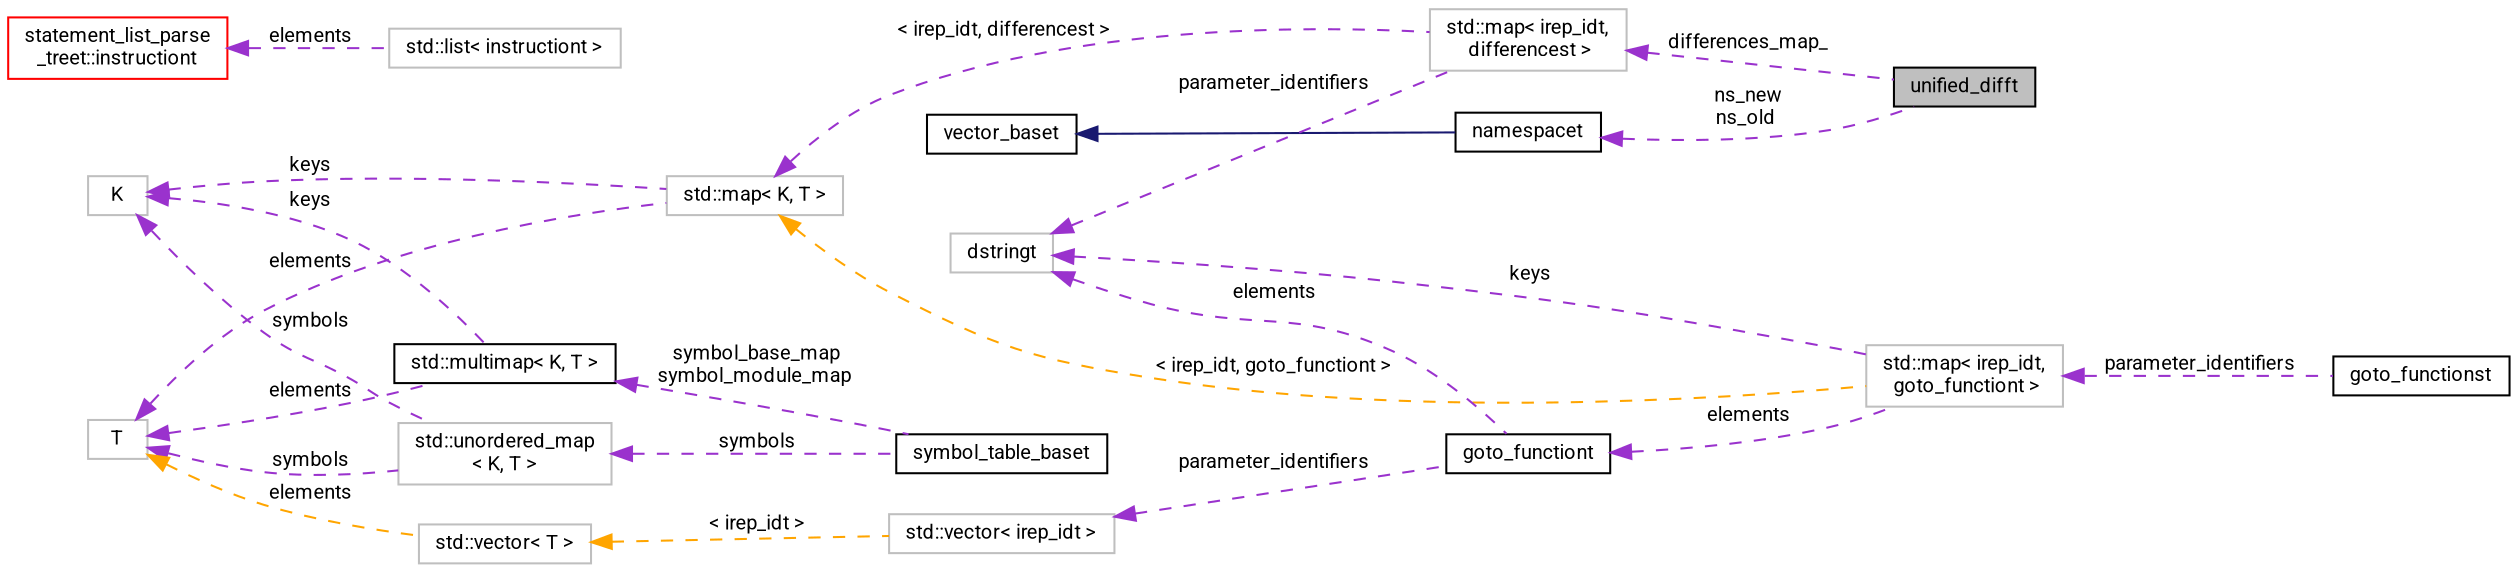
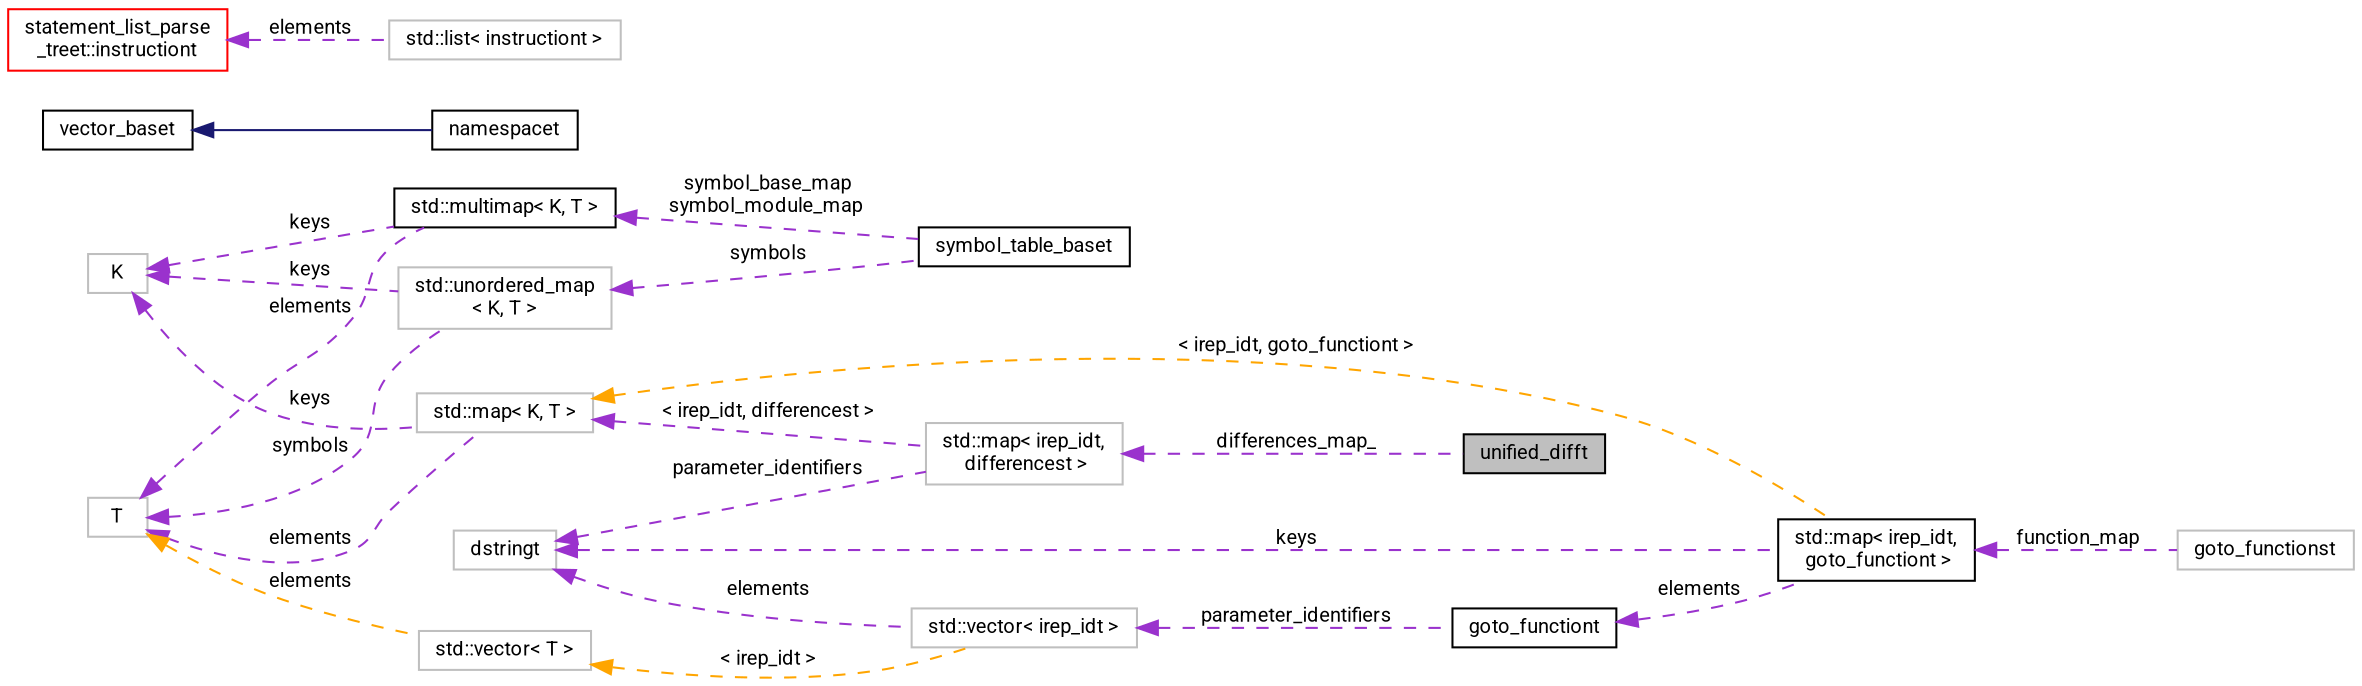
edge "unified_difft" -> "namespacet": removed, label "ns_new ns_old"
edge "std::unordered_map < K, T >" -> "K": label " symbols" -> " keys"
edge "goto_functiont" -> "dstringt": now "std::vector< irep_idt >" -> "dstringt"
edge "goto_functionst" -> "std::map< irep_idt, goto_functiont >": label " parameter_identifiers" -> " function_map"
node "std::map< irep_idt, goto_functiont >": color grey75 -> black
node "goto_functionst": color black -> grey75
